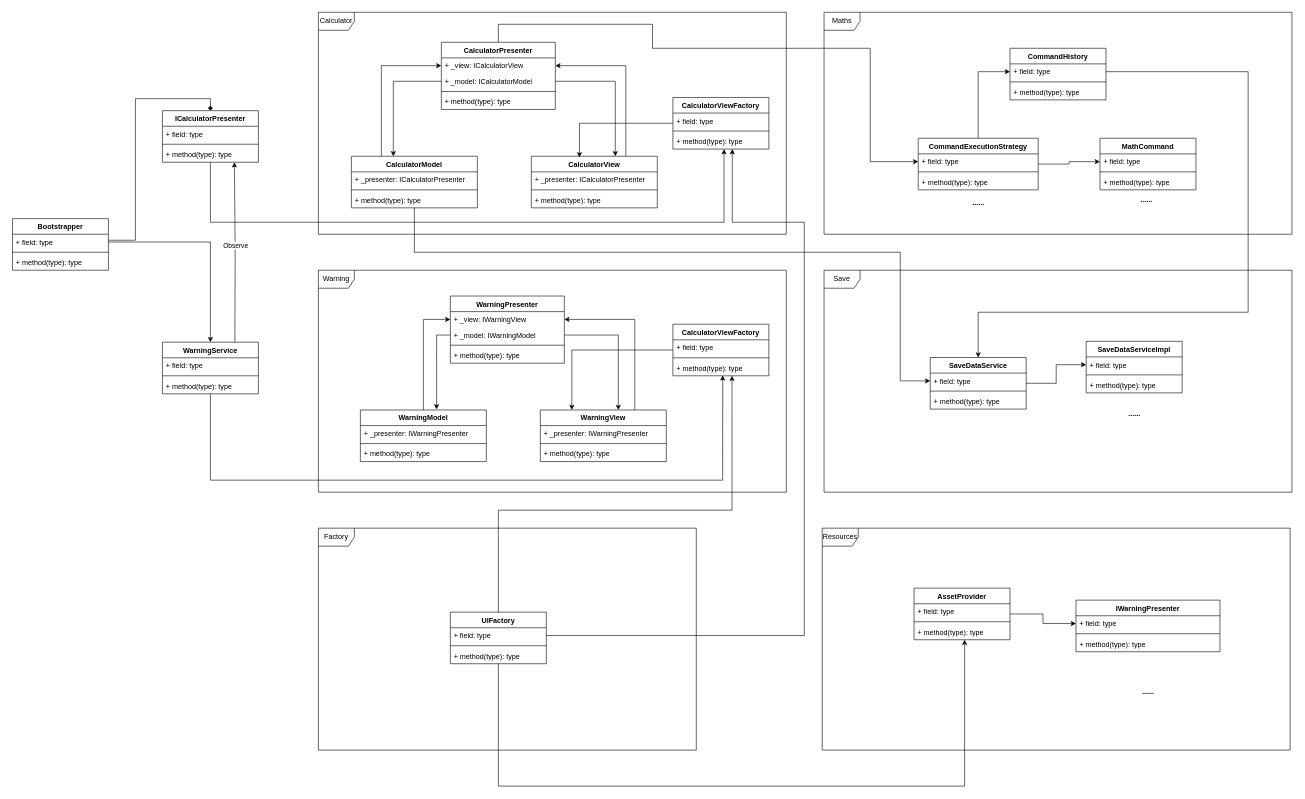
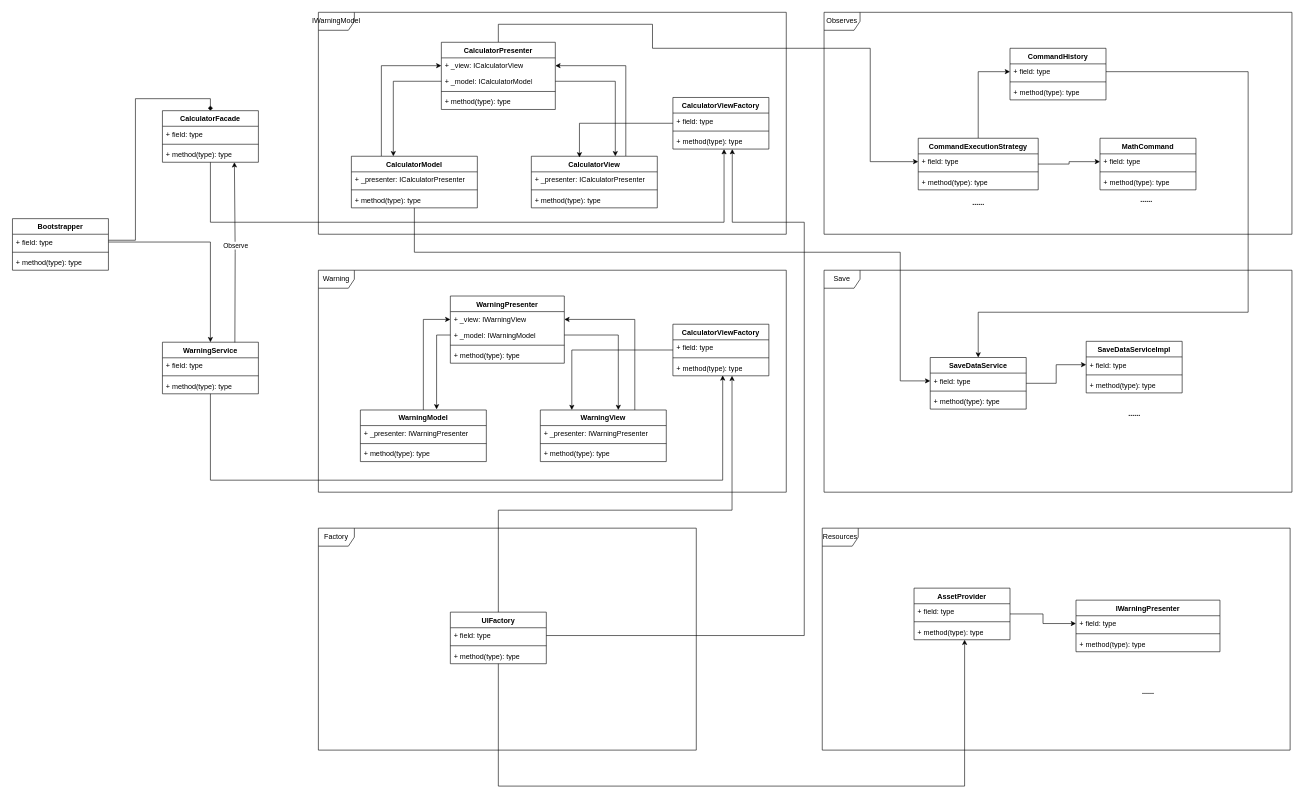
node "Calculator": label "Calculator" -> "IWarningModel"
node "Maths": label "Maths" -> "Observes"
node "ICalculatorPresenter": label "ICalculatorPresenter" -> "CalculatorFacade"
